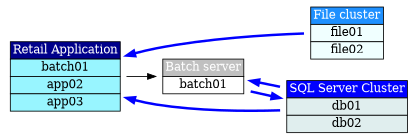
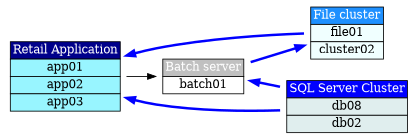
node "File cluster": text "file02" -> "cluster02"
node "Retail Application": text "batch01" -> "app01"
edge "Batch server" -> "SQL Server Cluster": now "Batch server" -> "File cluster"
node "SQL Server Cluster": text "db01" -> "db08"
